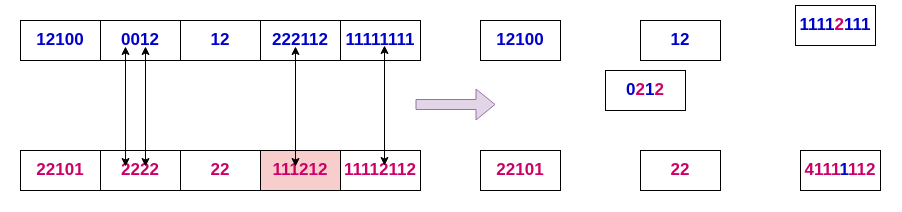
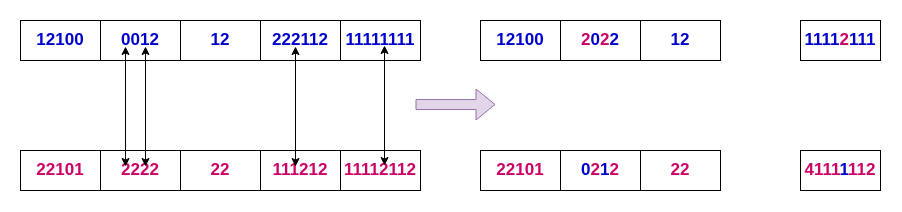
node "11112111": moved (836, 26) -> (841, 41)
node "2022": added
node "0212": moved (646, 91) -> (601, 171)
node "111212": fillcolor #f8cecc -> #ffffff
